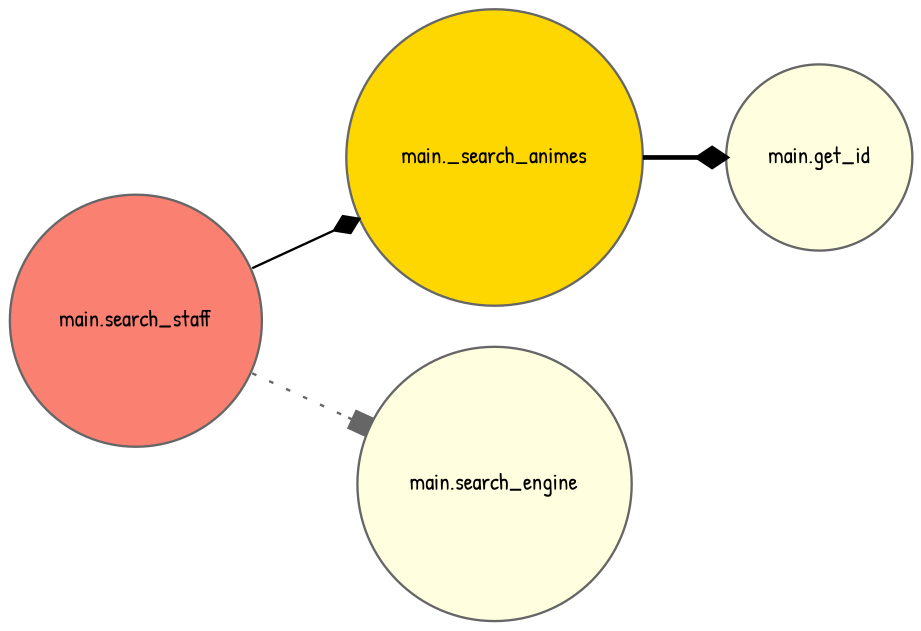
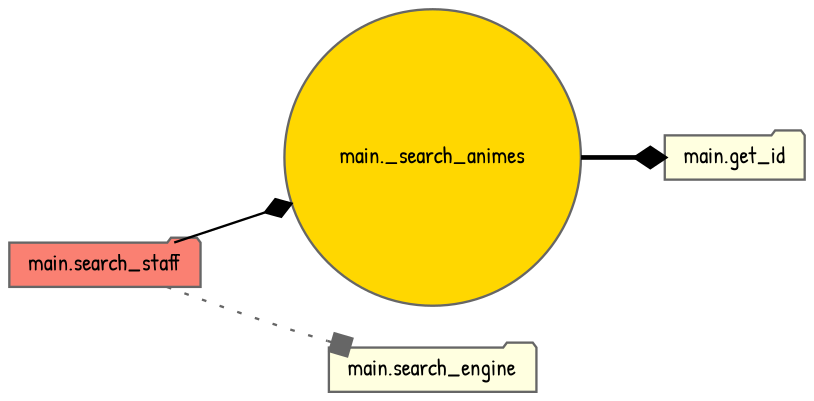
node "main.get_id": shape circle -> folder
node "main.search_staff": shape circle -> folder
node "main.search_engine": shape circle -> folder
